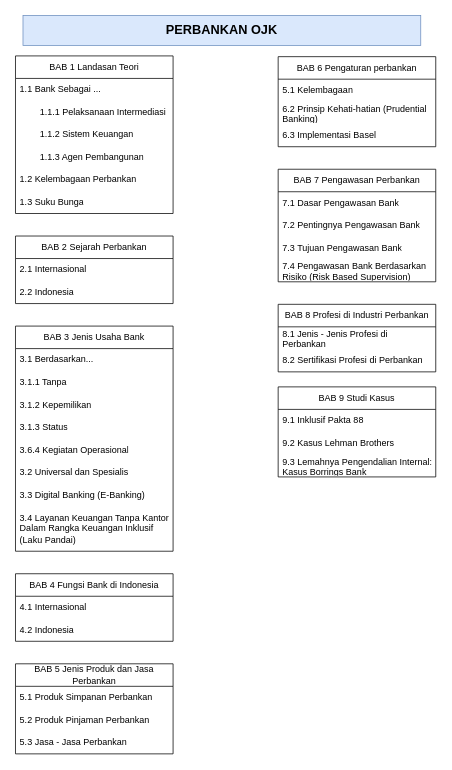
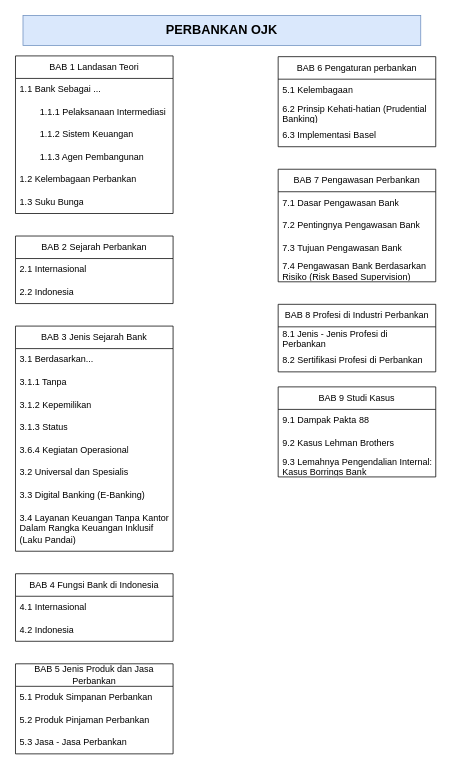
node "BAB 3 Jenis Usaha Bank": label "BAB 3 Jenis Usaha Bank" -> "BAB 3 Jenis Sejarah Bank"
node "9.1 Inklusif Pakta 88": label "9.1 Inklusif Pakta 88" -> "9.1 Dampak Pakta 88"
